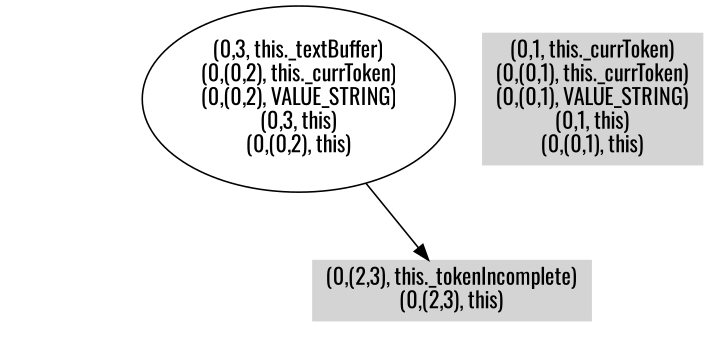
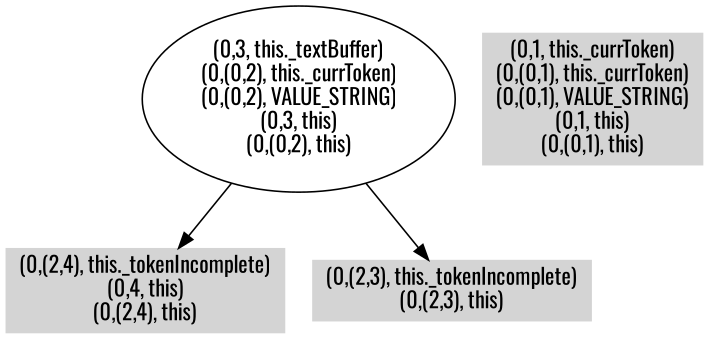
node "(0,(2,4), this._tokenIncomplete) (0,4, this) (0,(2,4), this)": added
